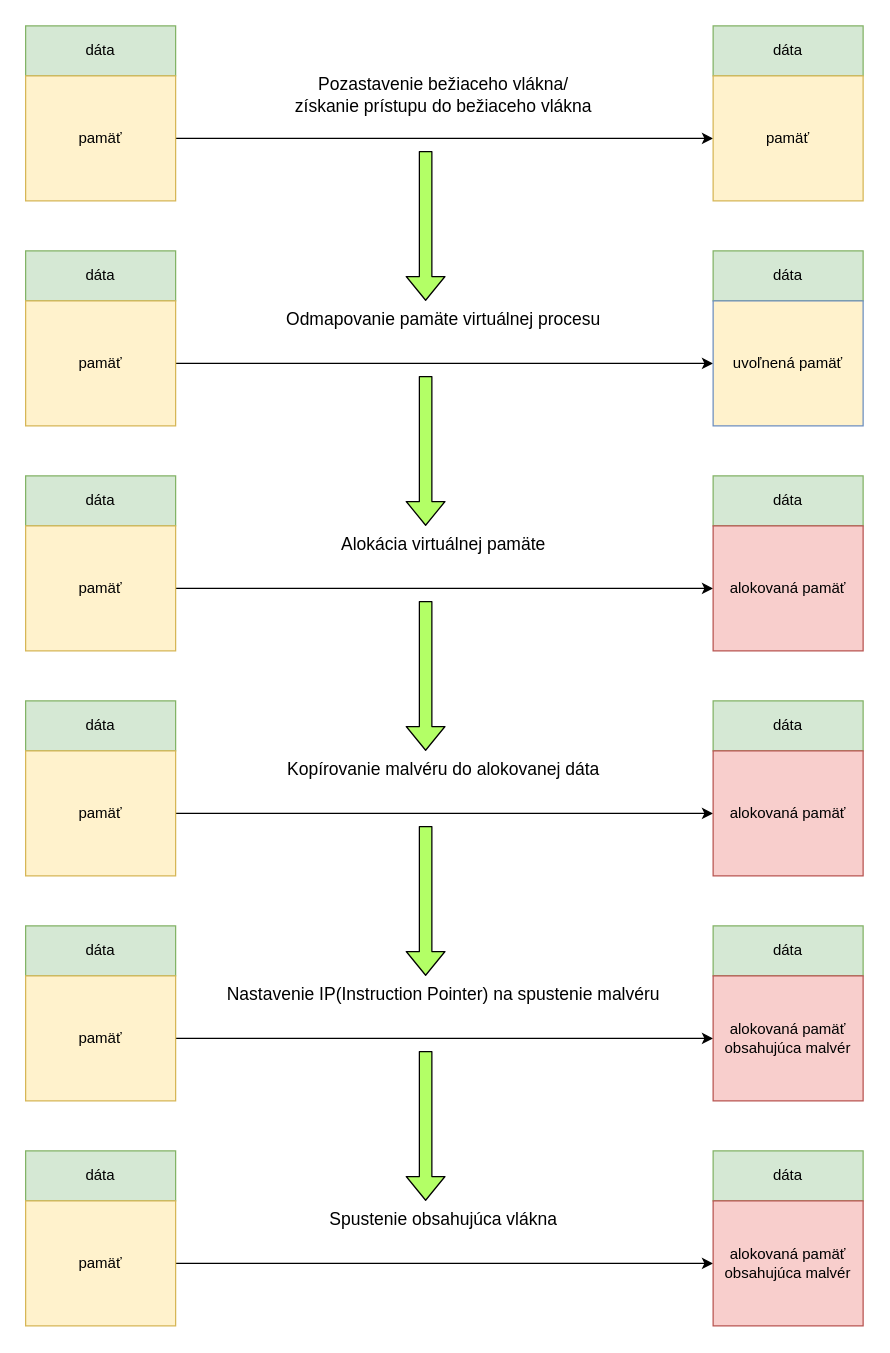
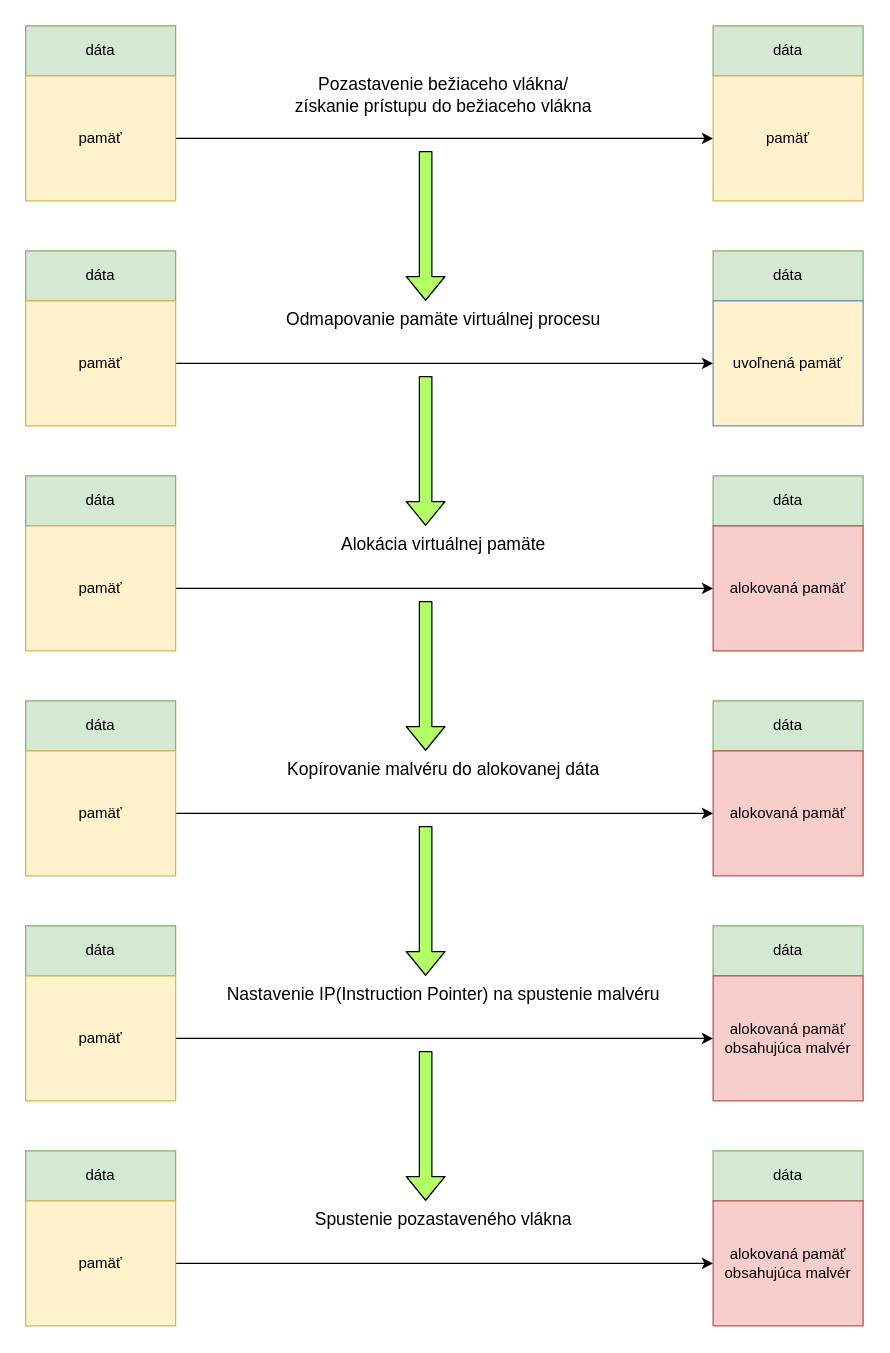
node "Spustenie obsahujúca vlákna": label "Spustenie obsahujúca vlákna" -> "Spustenie pozastaveného vlákna"
